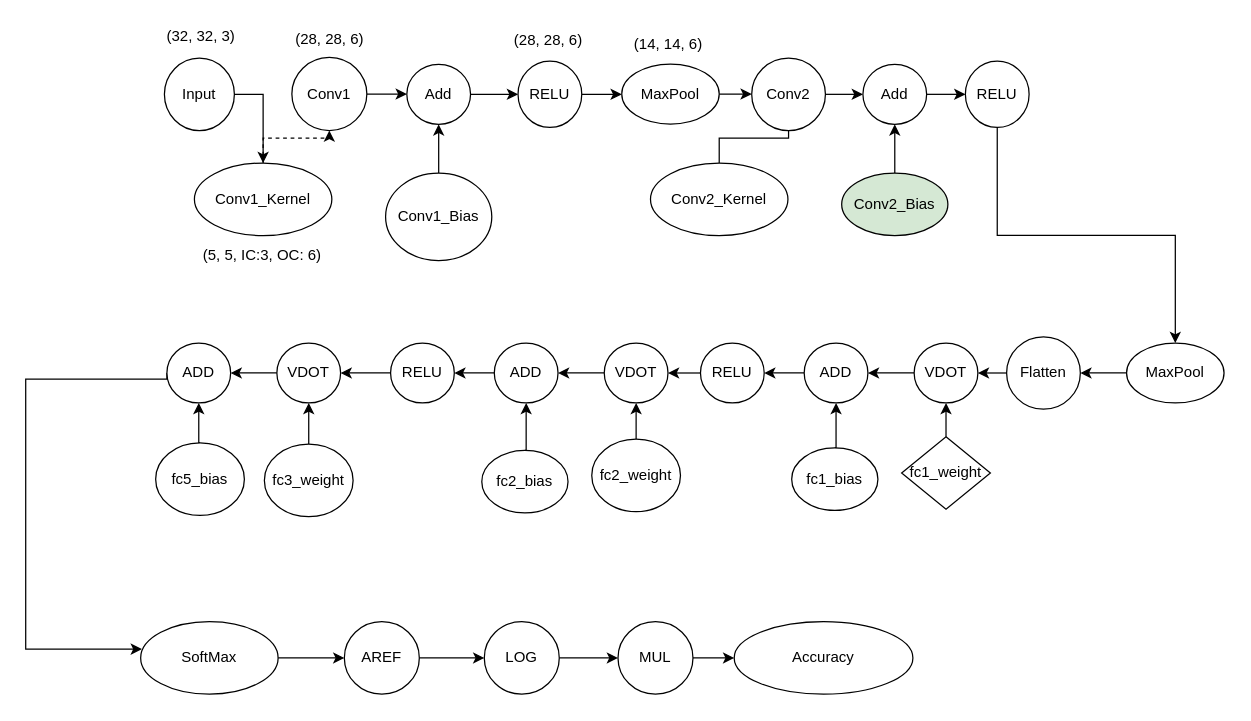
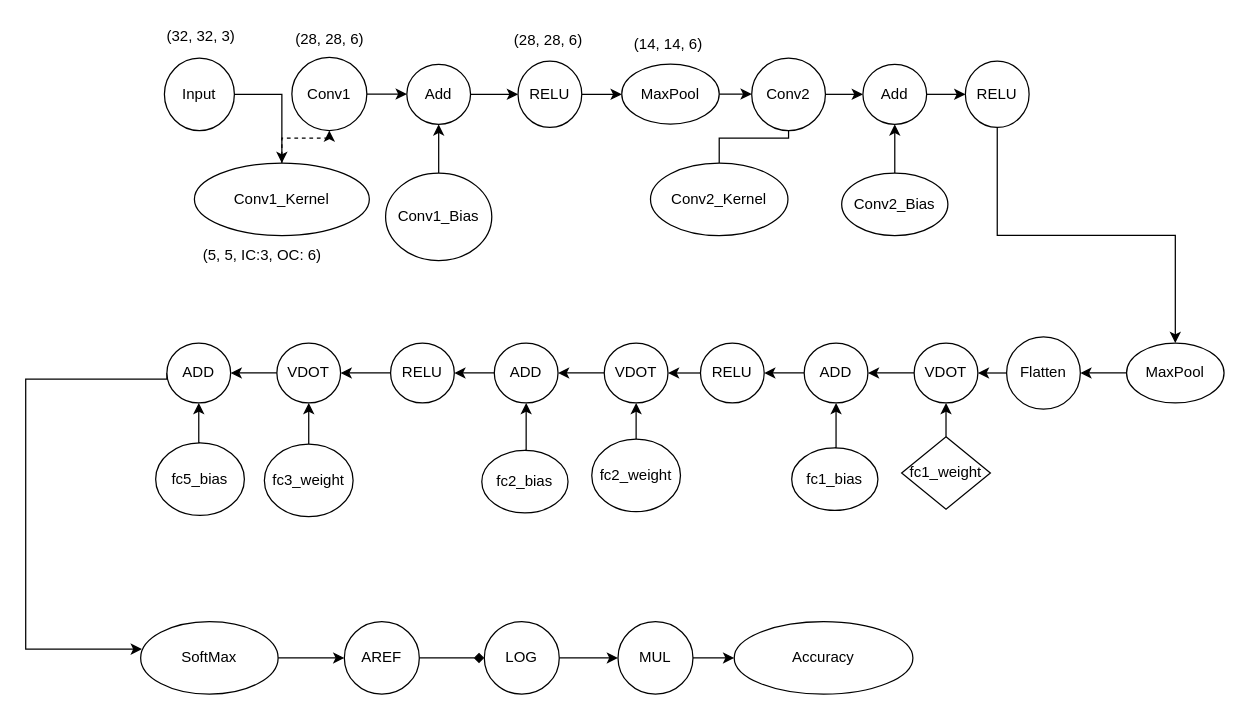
node "Conv1_Kernel": size 138x73 -> 175x73
node "Conv2_Bias": fillcolor #d5e8d4 -> #ffffff
edge "AREF" -> "LOG": arrowhead classic -> diamond
